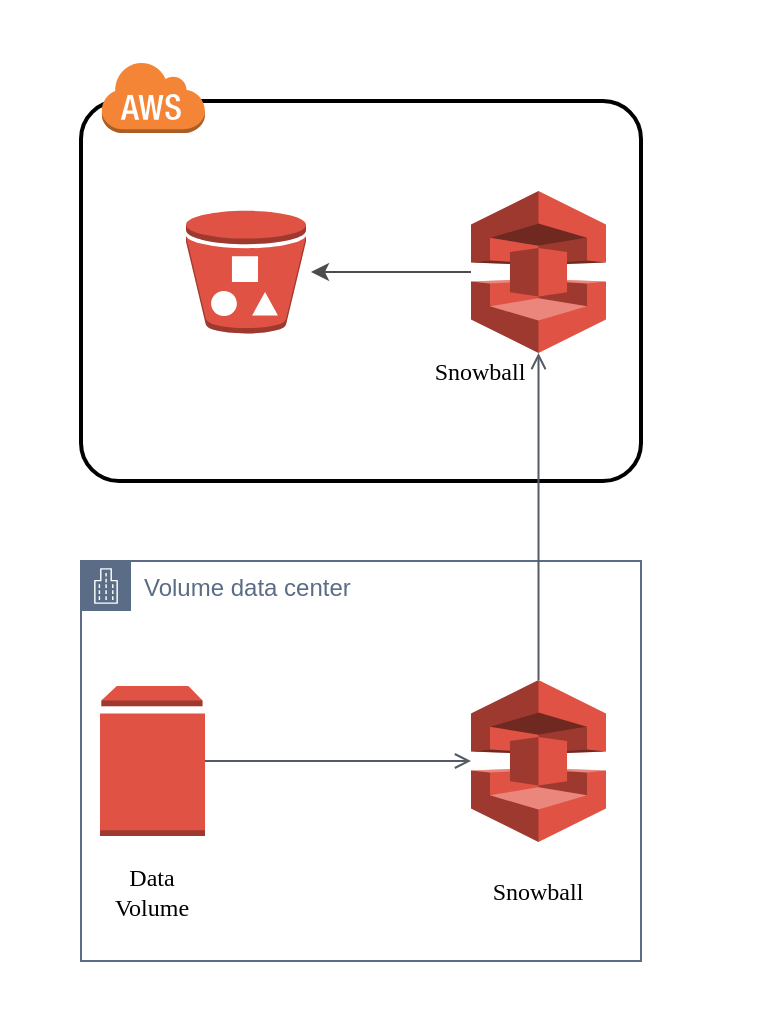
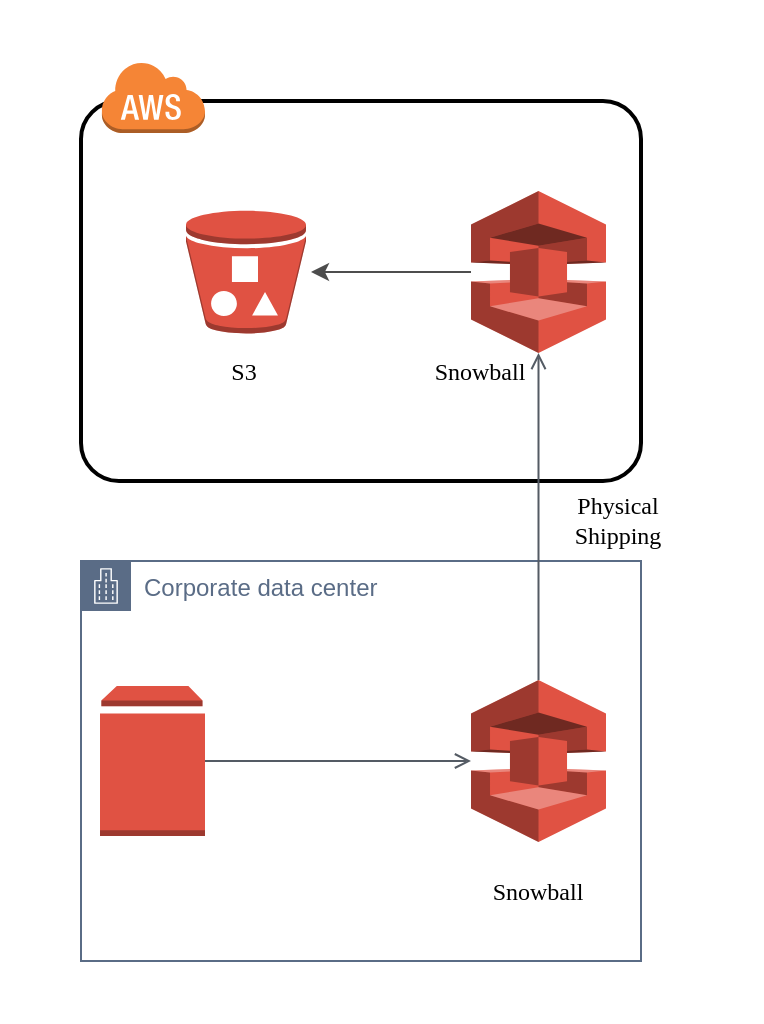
node "S3": added
node "Physical Shipping": added
node "Volume data center": label "Volume data center" -> "Corporate data center"
node "Data Volume": removed
